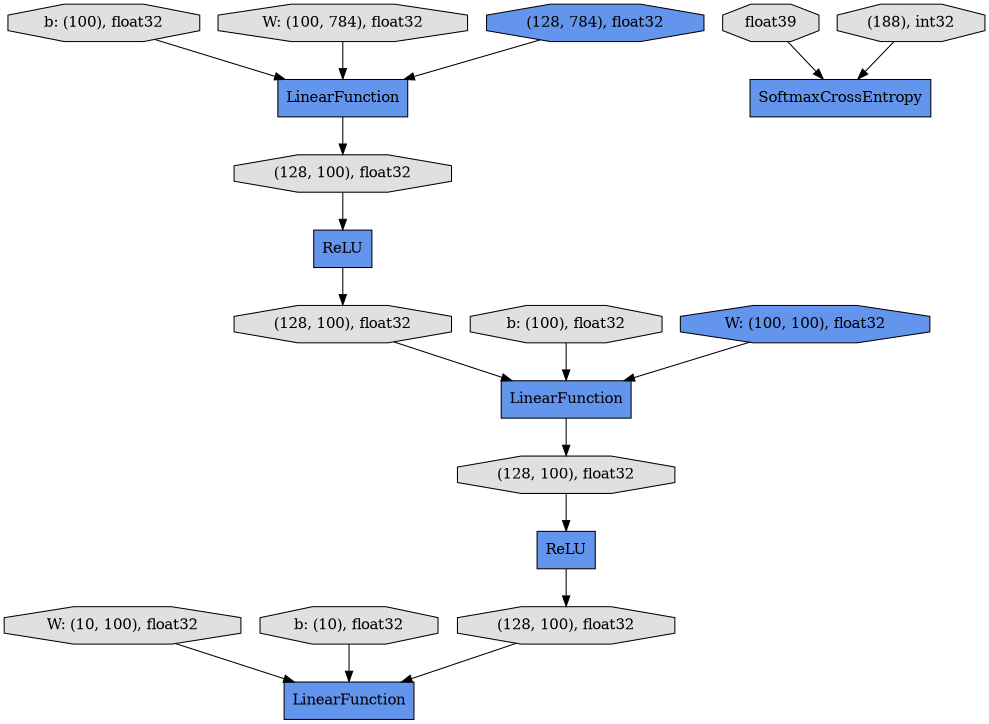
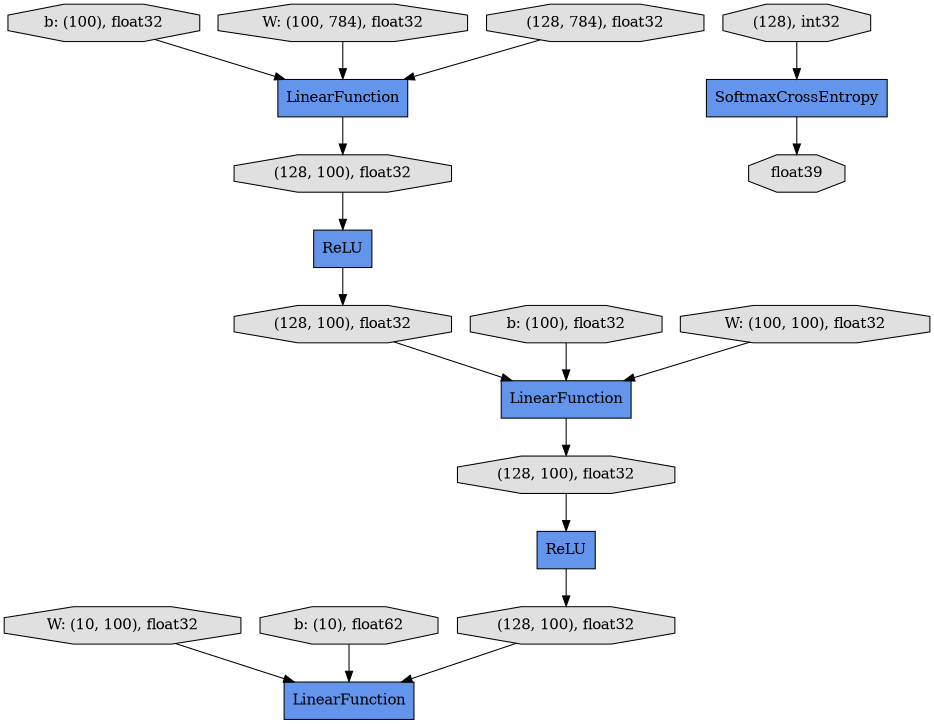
node "(128, 784), float32": fillcolor #6495ed -> #e0e0e0
node "(188), int32": label "(188), int32" -> "(128), int32"
edge "float39" -> "SoftmaxCrossEntropy": reversed
node "W: (100, 100), float32": fillcolor #6495ed -> #e0e0e0
node "b: (10), float32": label "b: (10), float32" -> "b: (10), float62"
